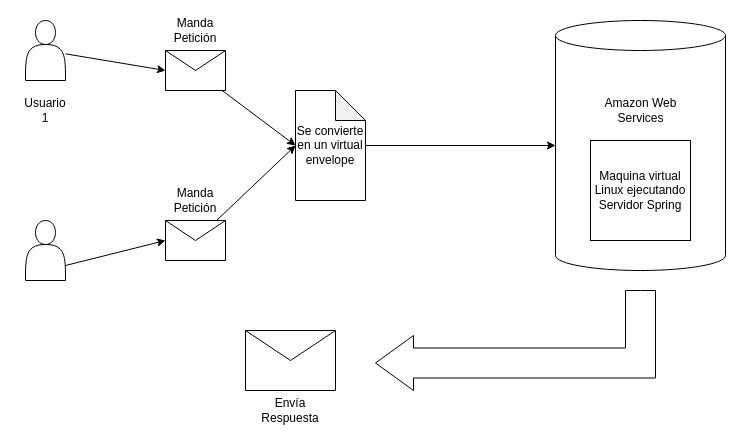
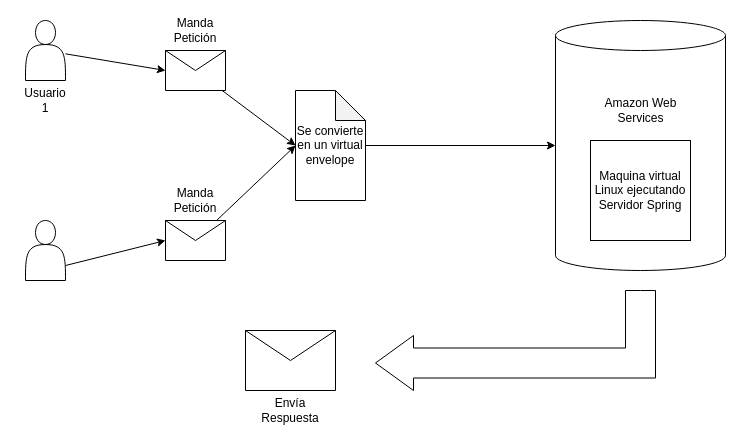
node "Usuario 1": moved (46, 111) -> (46, 101)
